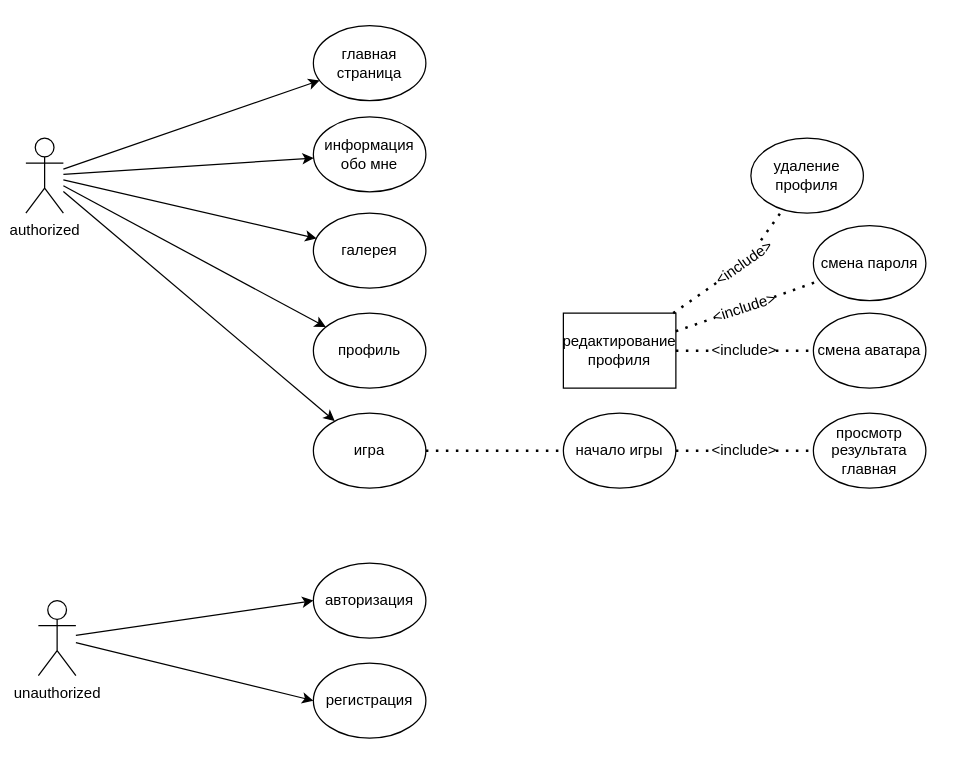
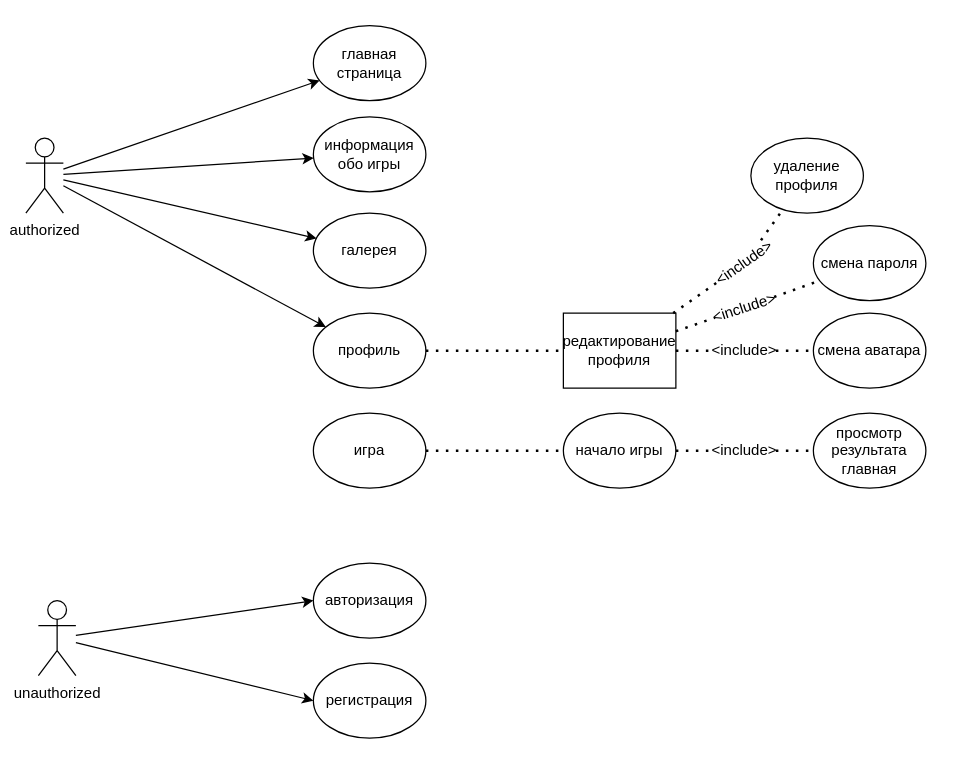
node "информация обо мне": label "информация обо мне" -> "информация обо игры"
edge "authorized" -> "игра": removed
edge "профиль" -- "редактирование профиля": added
